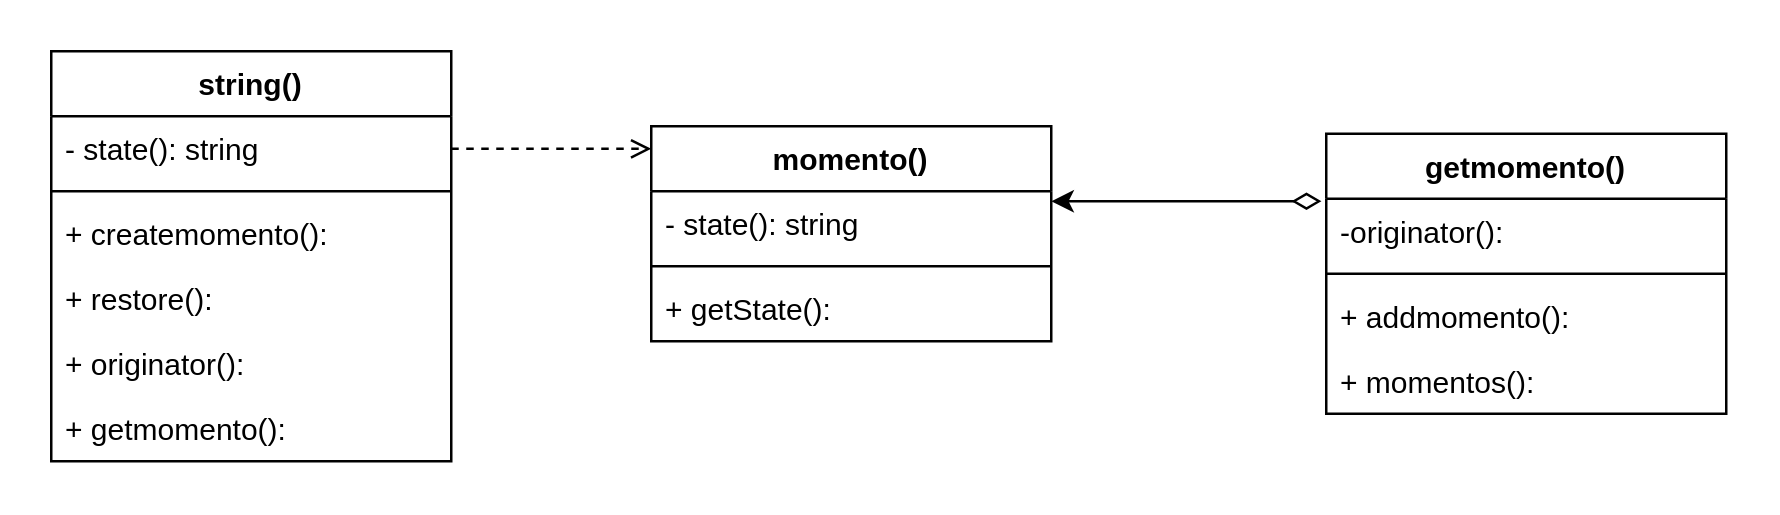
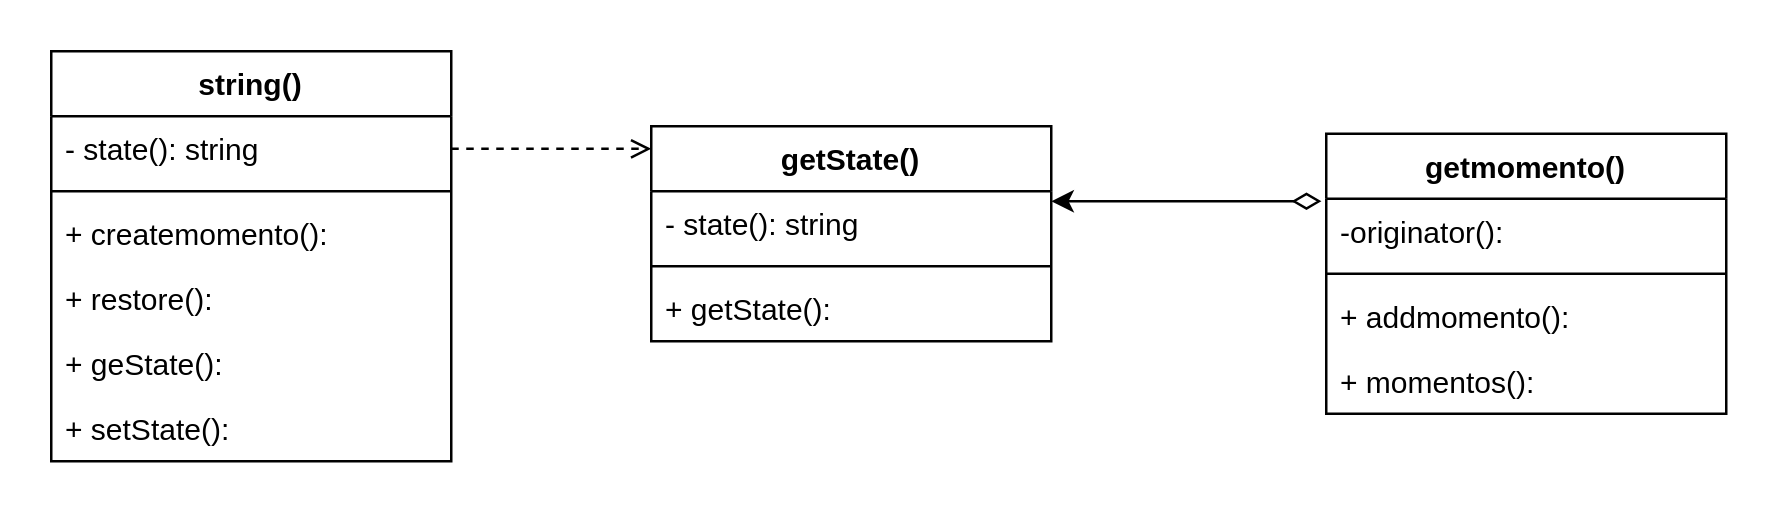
node "momento()": label "momento()" -> "getState()"
node "+ originator():": label "+ originator():" -> "+ geState():"
node "+ getmomento():": label "+ getmomento():" -> "+ setState():"
